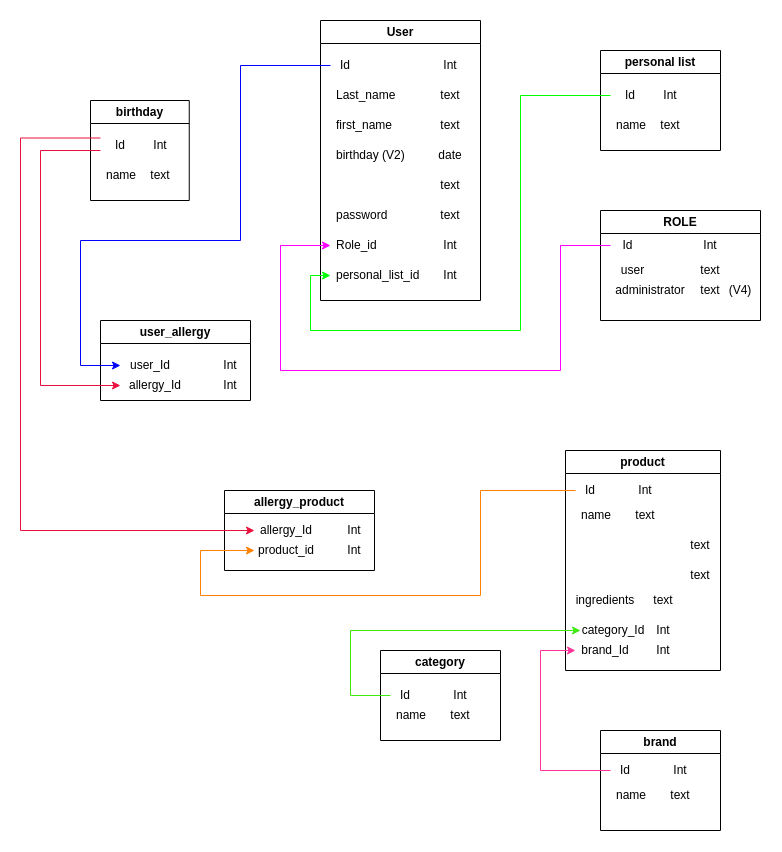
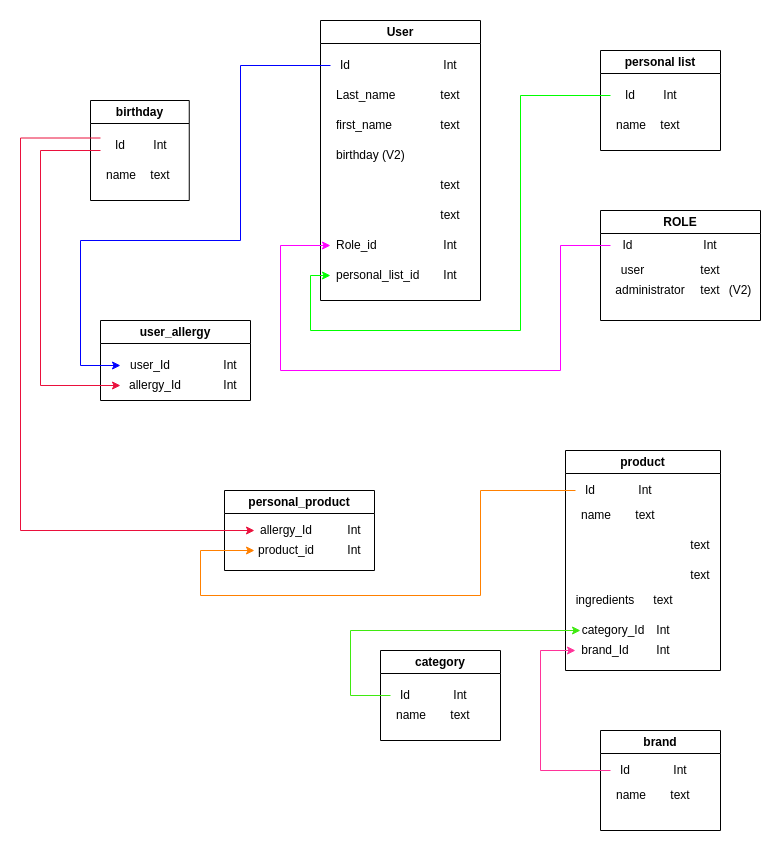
node "date": removed
node "password": removed
node "(V4)": label "(V4)" -> "(V2)"
node "allergy_product": label "allergy_product" -> "personal_product"
